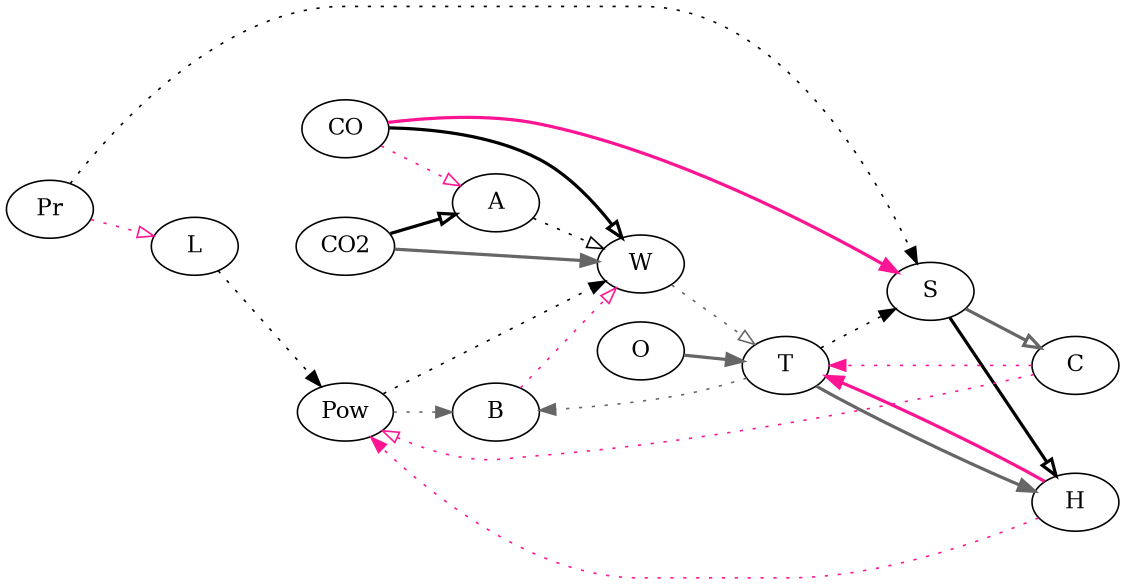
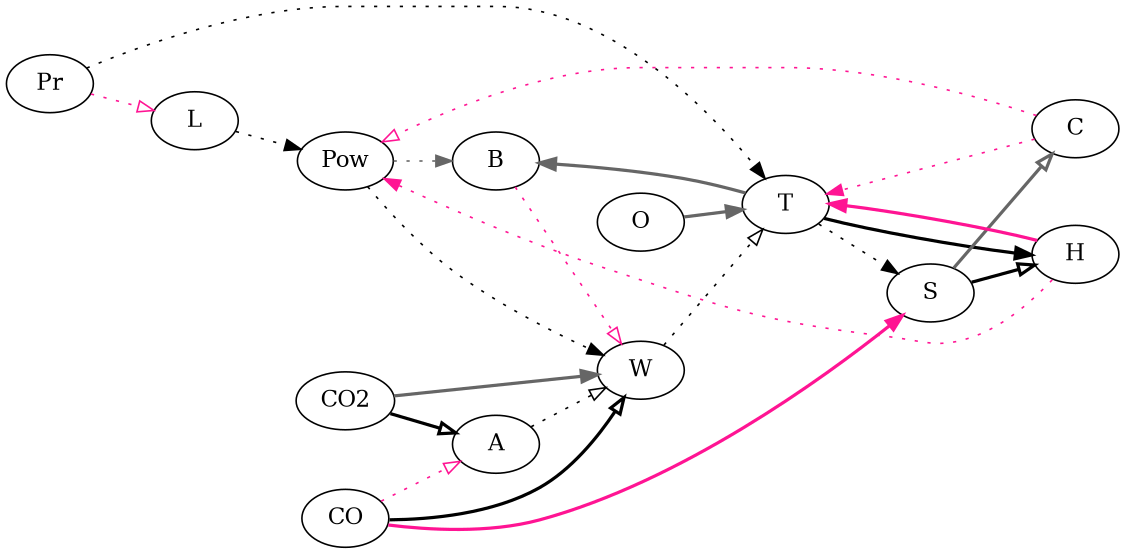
edge "Pr" -> "S": now "Pr" -> "T"
edge "W" -> "T": color gray40 -> black
edge "T" -> "B": style dotted -> bold
edge "T" -> "H": color gray40 -> black
